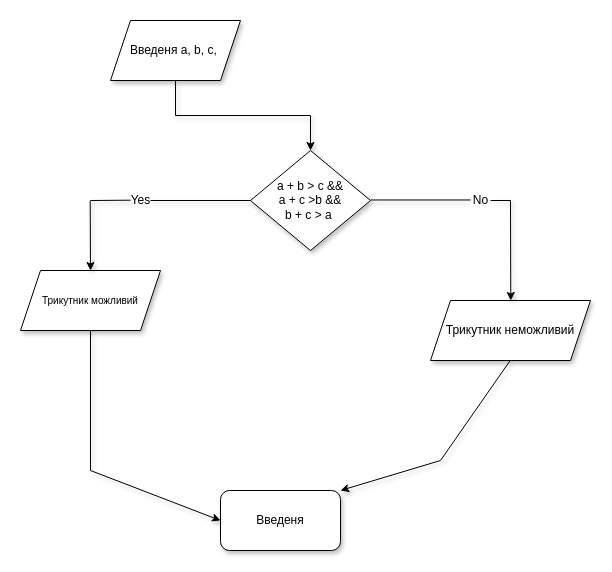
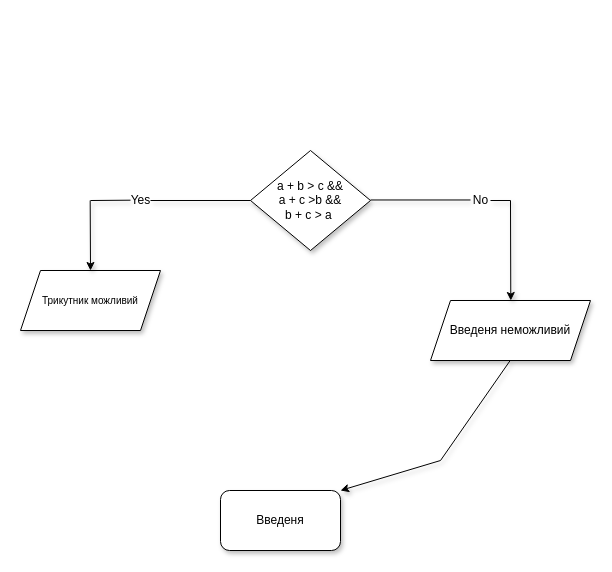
node "Введеня a, b, c,": removed
edge "Введеня a, b, c," -> "a + b > c && a + c >b && b + c > a": removed
node "Трикутник неможливий": label "Трикутник неможливий" -> "Введеня неможливий"
edge "Трикутник можливий" -> "Введеня": removed
